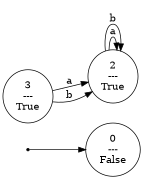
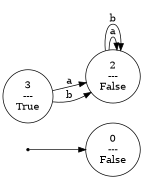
node "2 --- True": label "2 --- True" -> "2 --- False"
